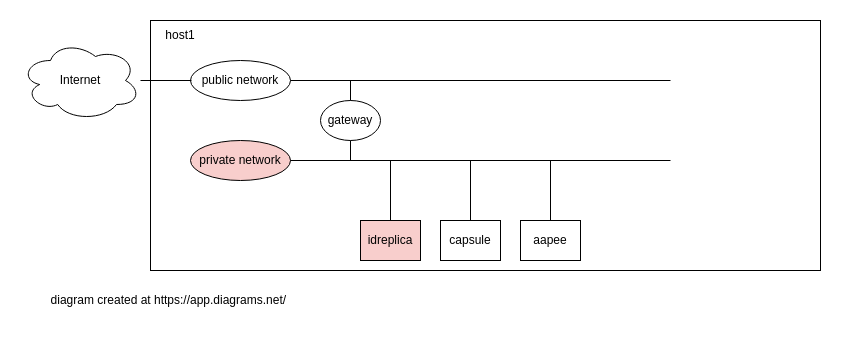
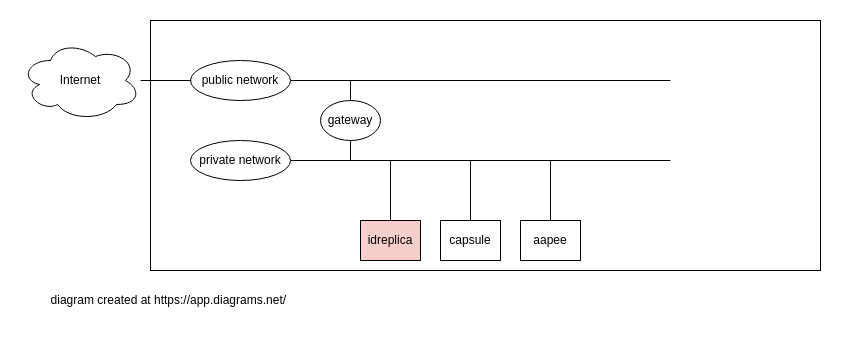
node "host1": removed
node "private network": fillcolor #f8cecc -> #ffffff
